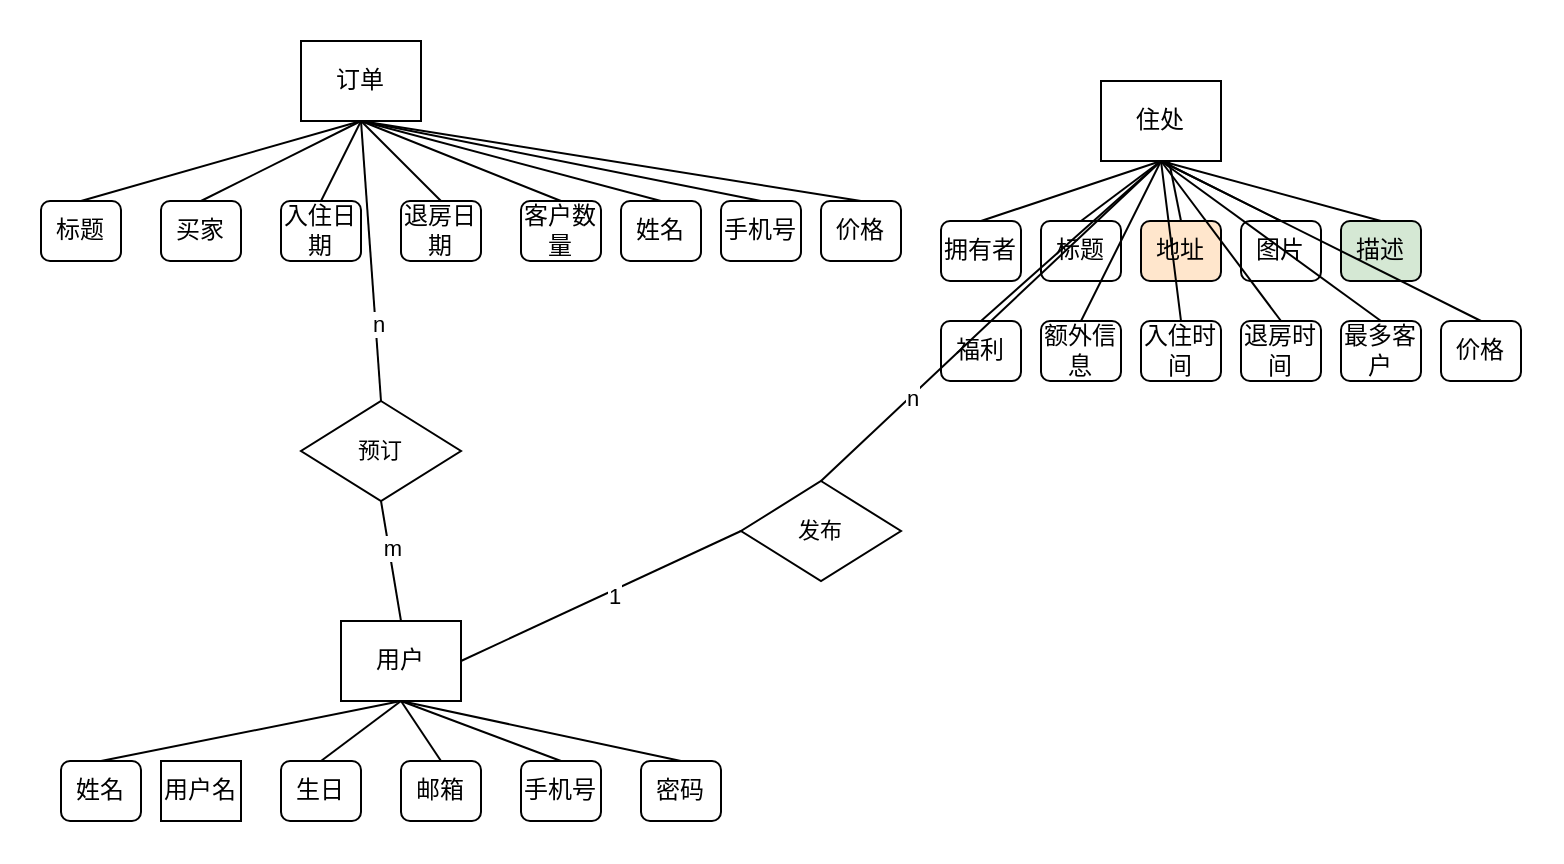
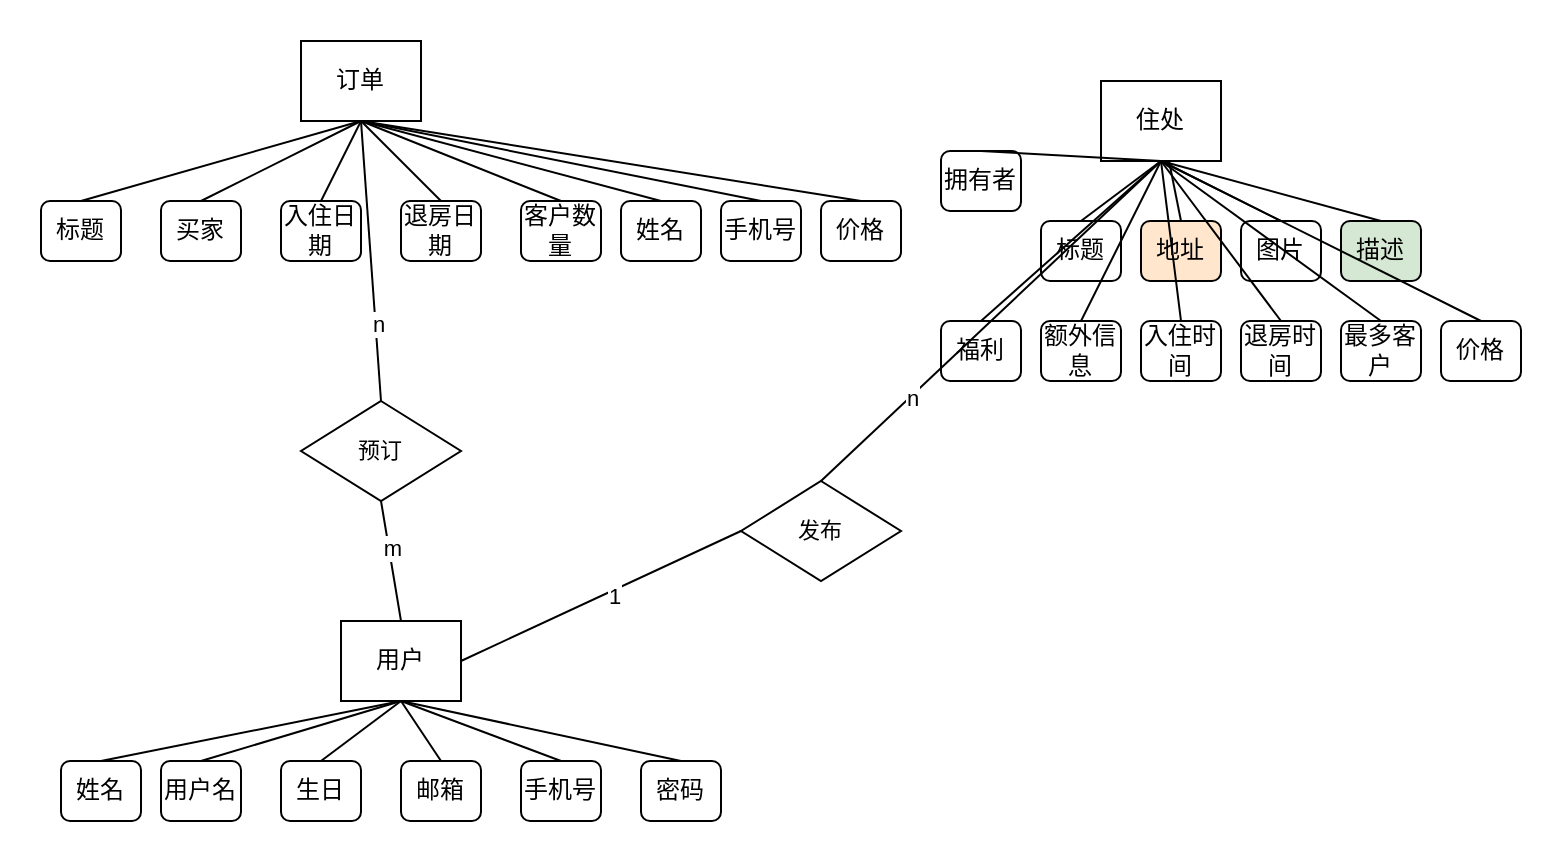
node "拥有者": moved (981, 251) -> (981, 181)
edge "用户" -- "用户名": added
node "用户名": shape rectangle -> rounded rectangle
